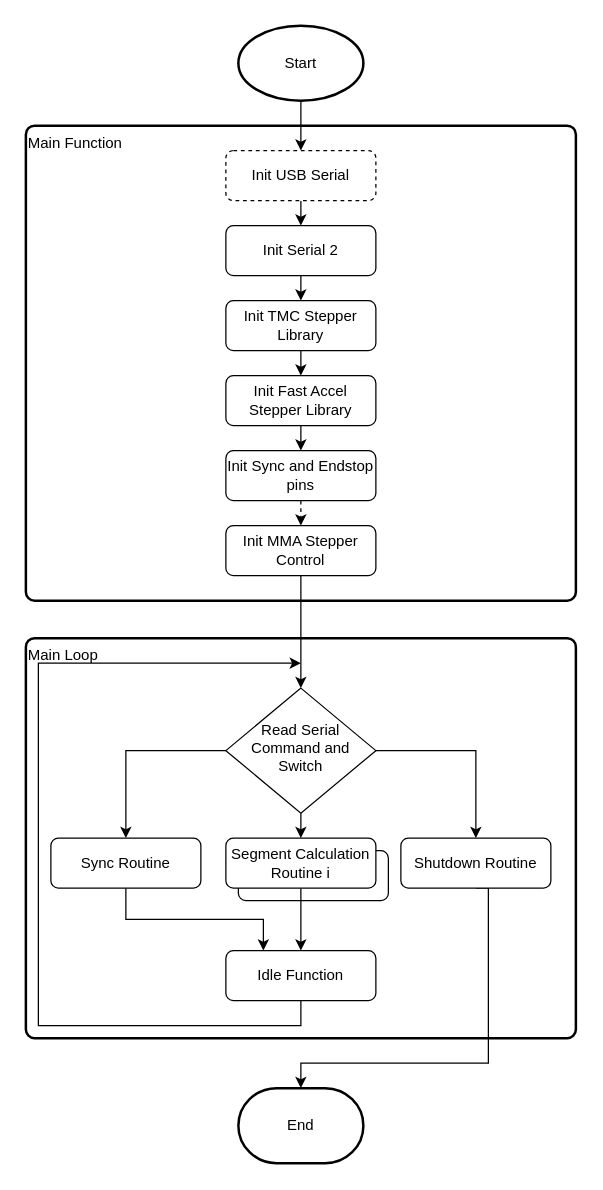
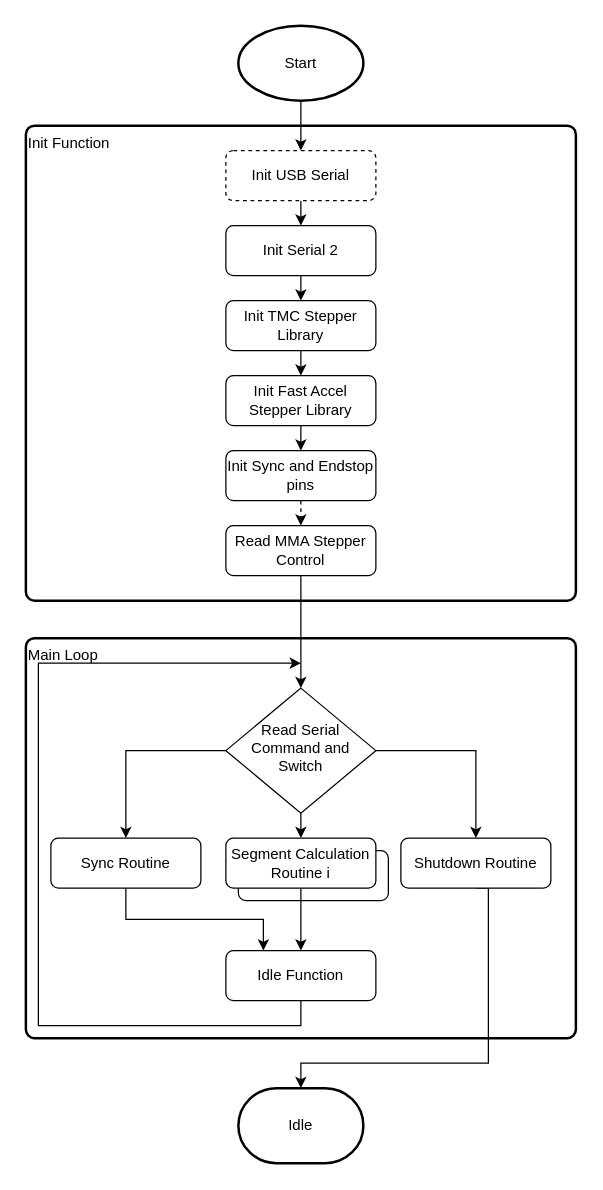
node "Main Function": label "Main Function" -> "Init Function"
node "Init MMA Stepper Control": label "Init MMA Stepper Control" -> "Read MMA Stepper Control"
node "End": label "End" -> "Idle"
